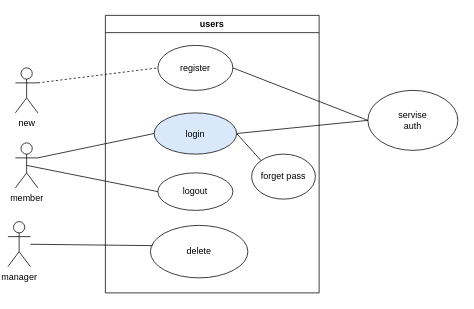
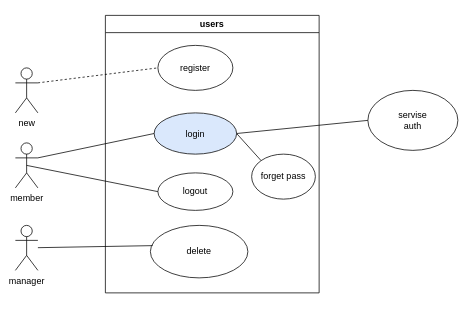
edge "register" -- "servise auth": removed
node "manager": moved (19, 244) -> (27, 248)
